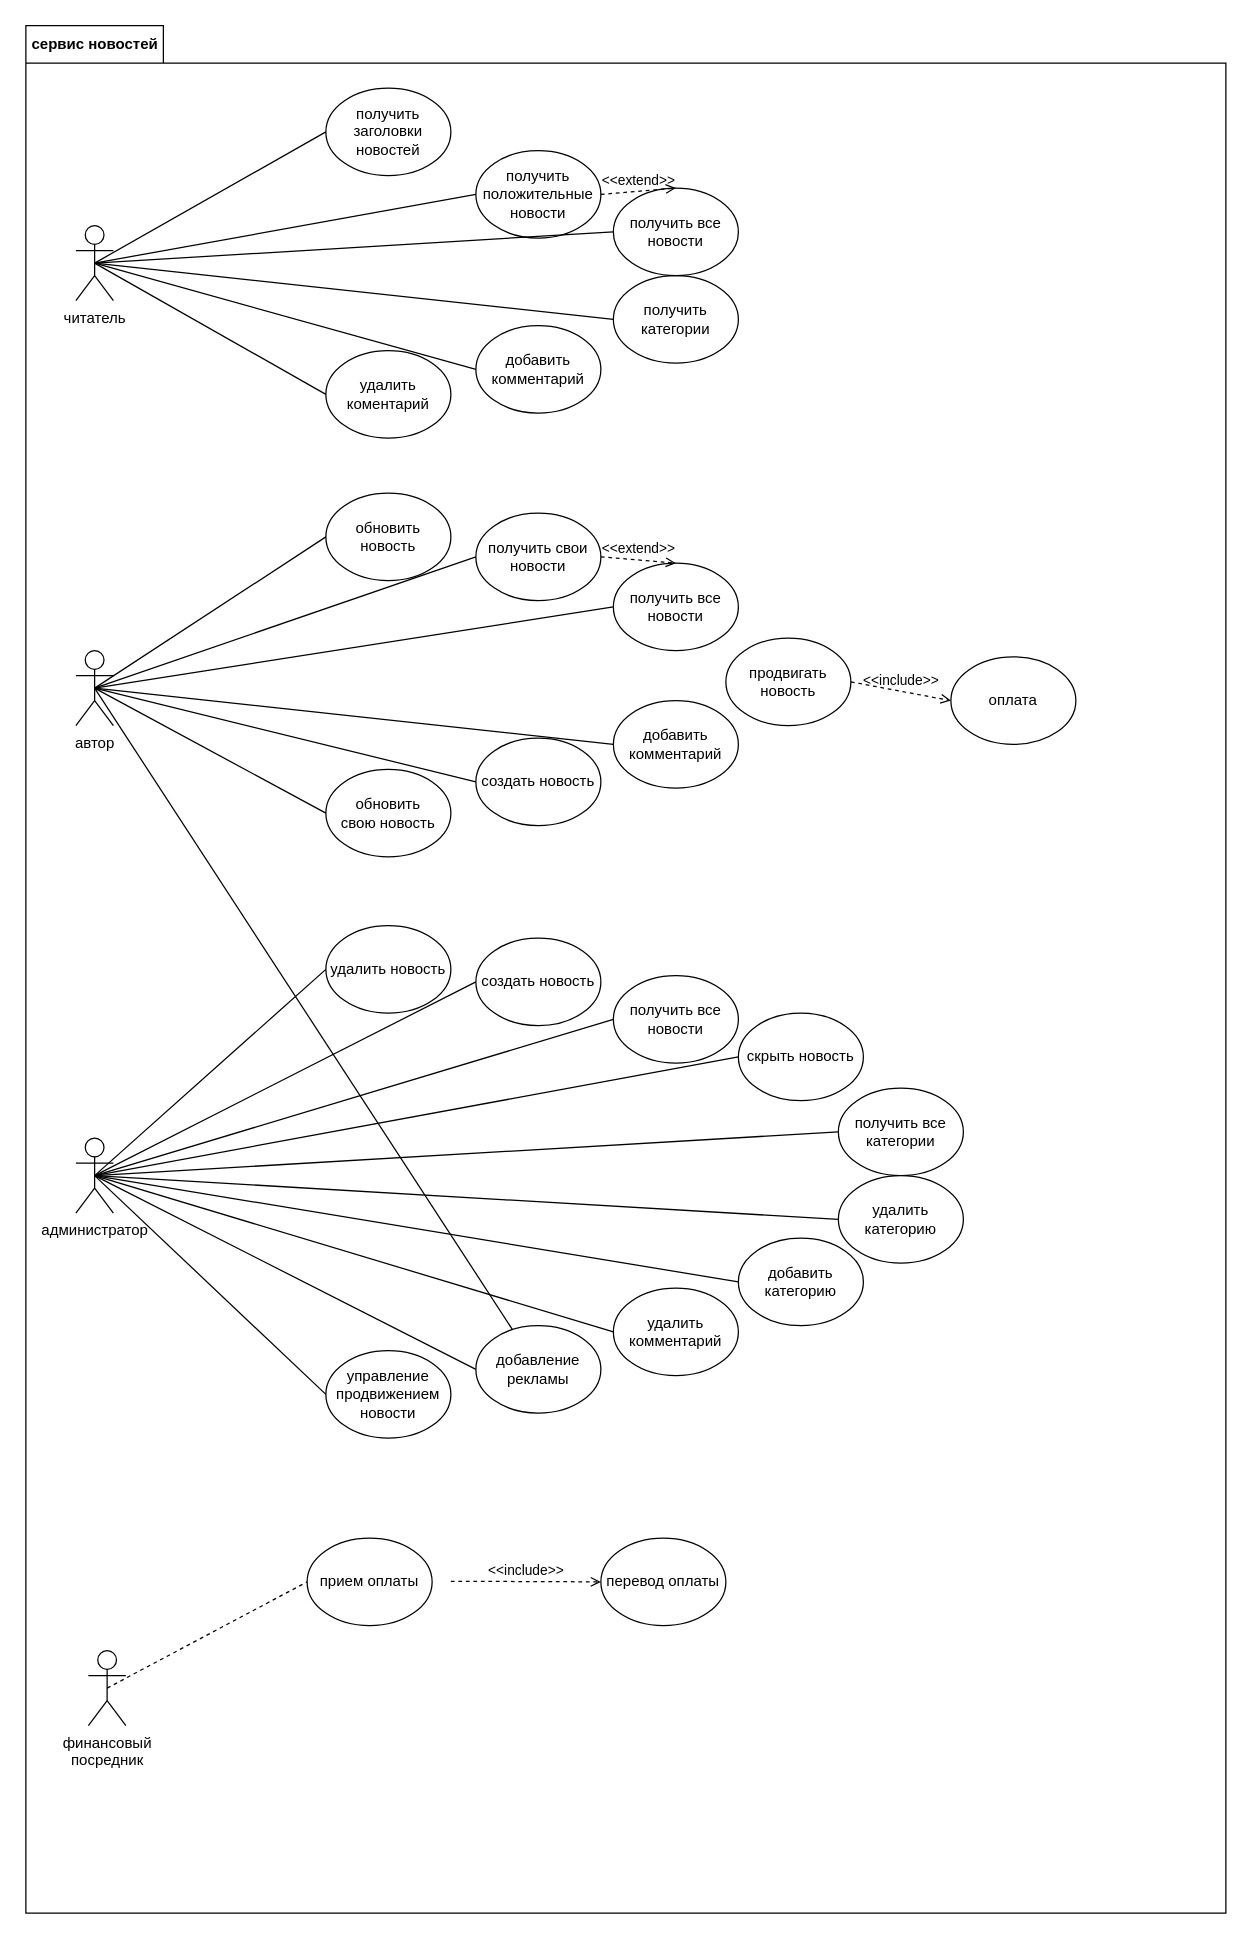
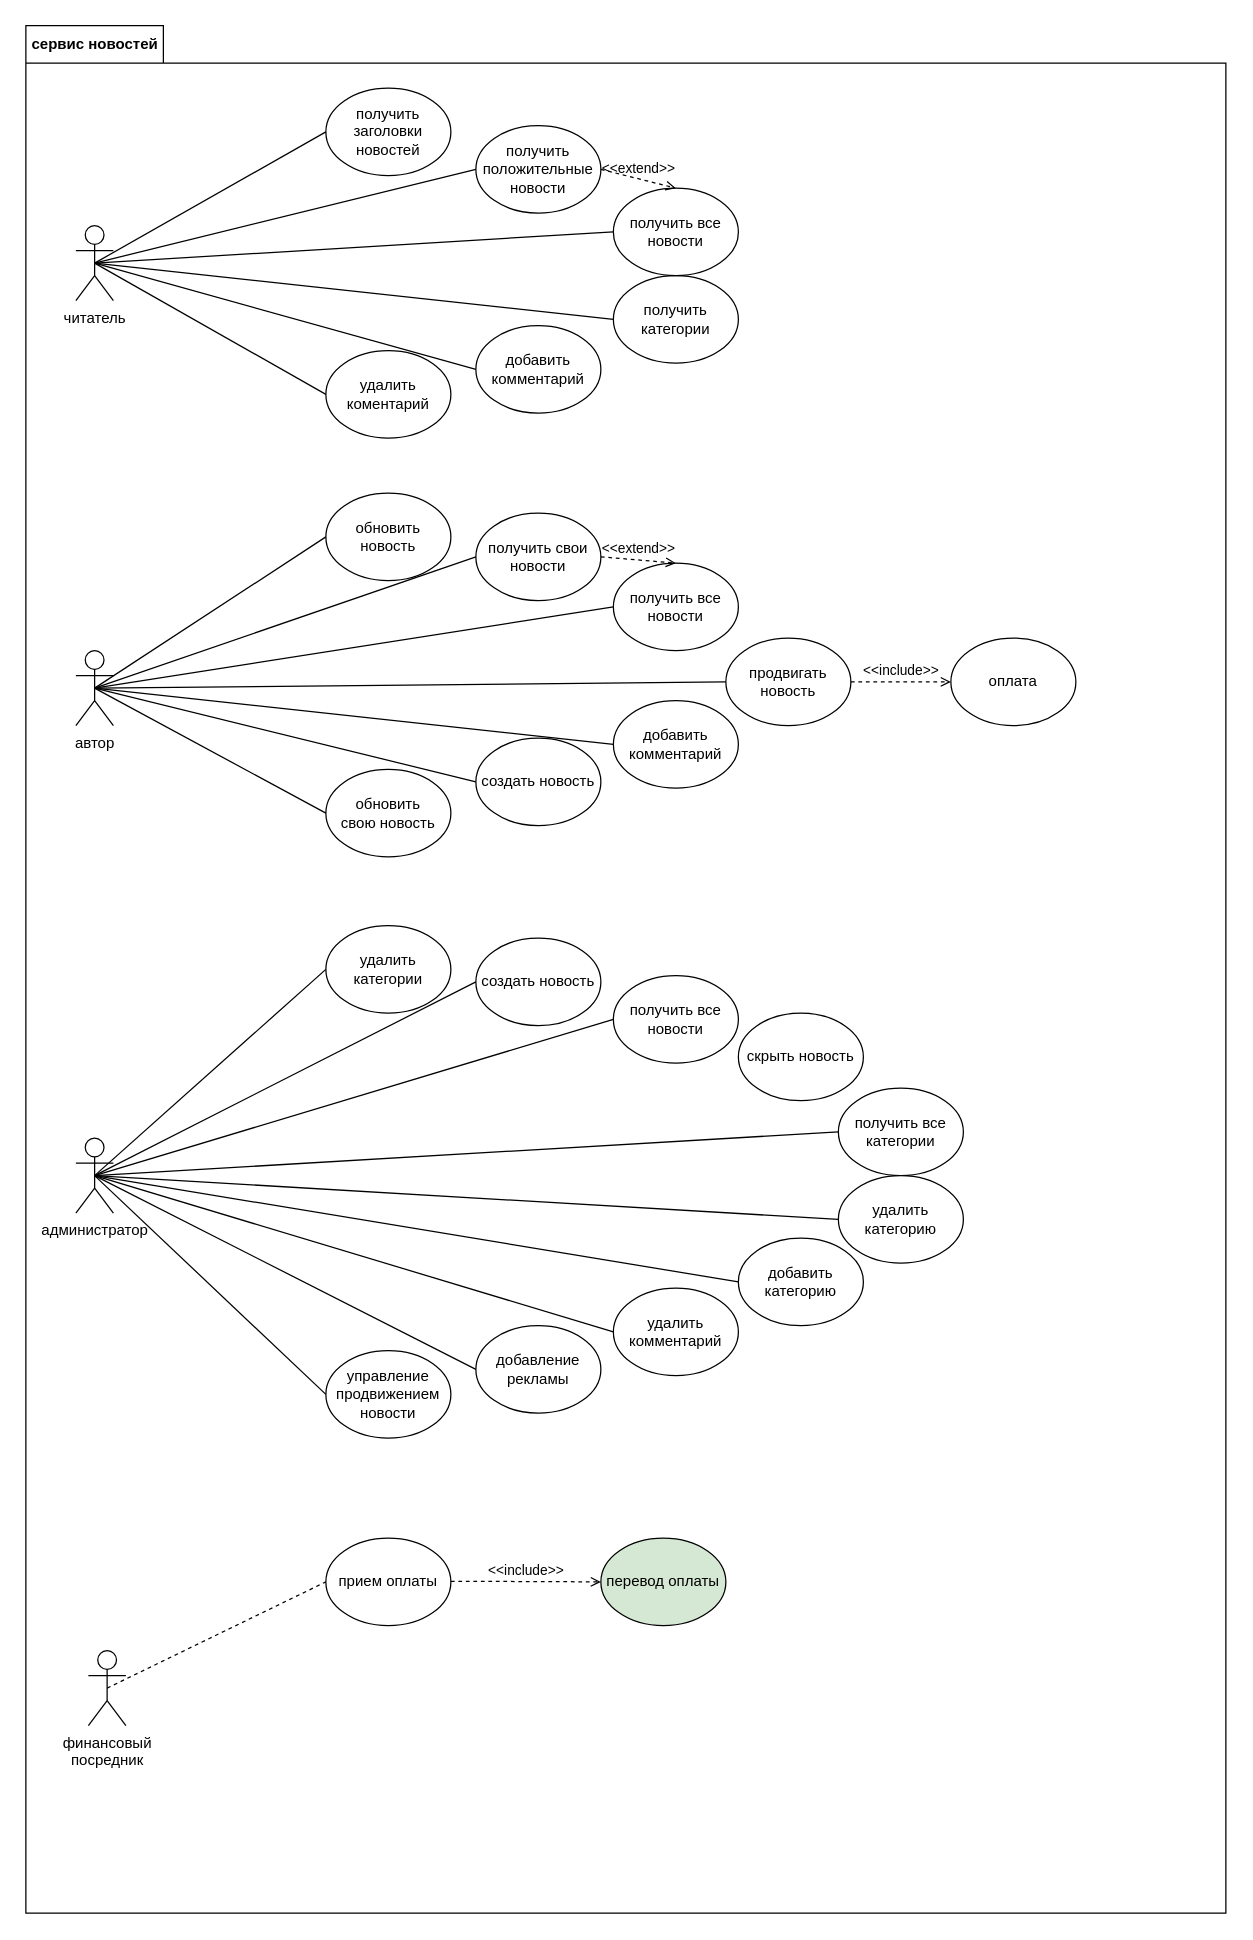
node "получить положительные новости": moved (538, 194) -> (538, 169)
node "оплата": moved (1013, 701) -> (1013, 682)
node "удалить новость": label "удалить новость" -> "удалить категории"
edge "автор" -- "добавление рекламы": now "автор" -- "продвигать новость"
edge "скрыть новость" -- "администратор": removed
node "прием оплаты": moved (369, 1582) -> (388, 1582)
node "перевод оплаты": fillcolor #ffffff -> #d5e8d4
